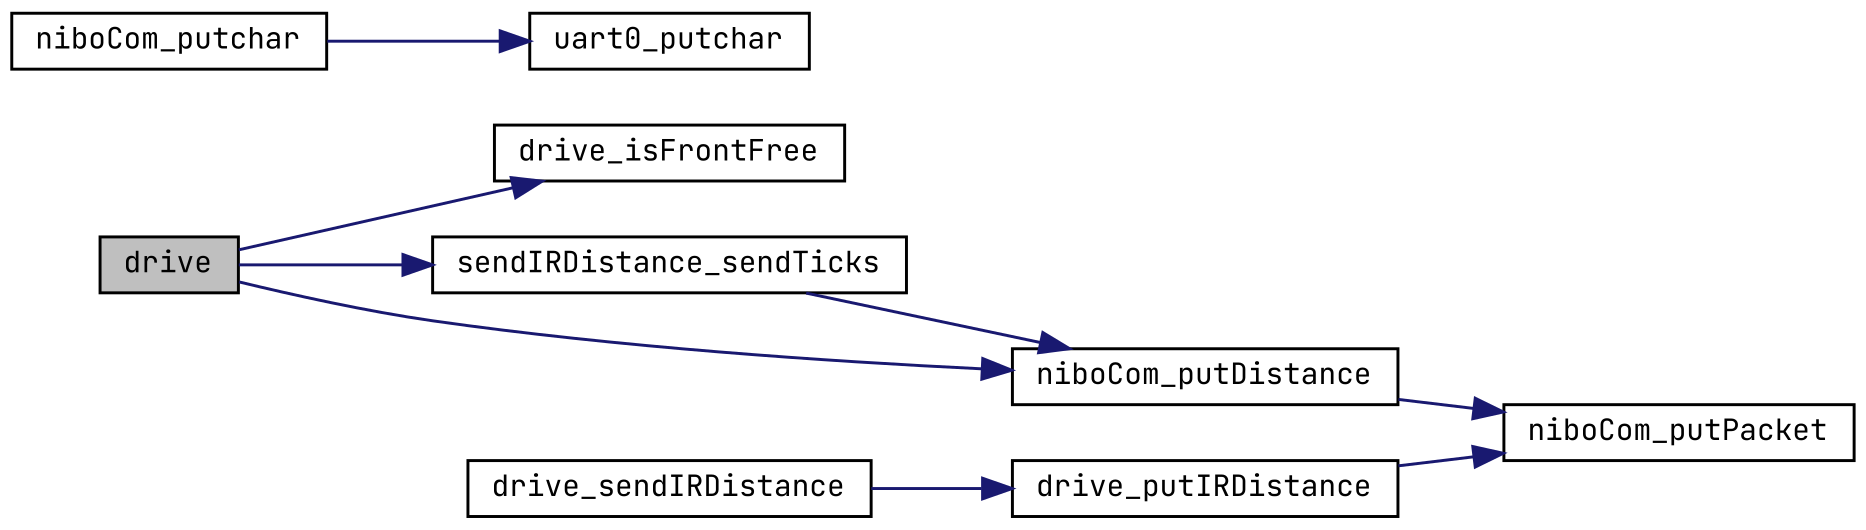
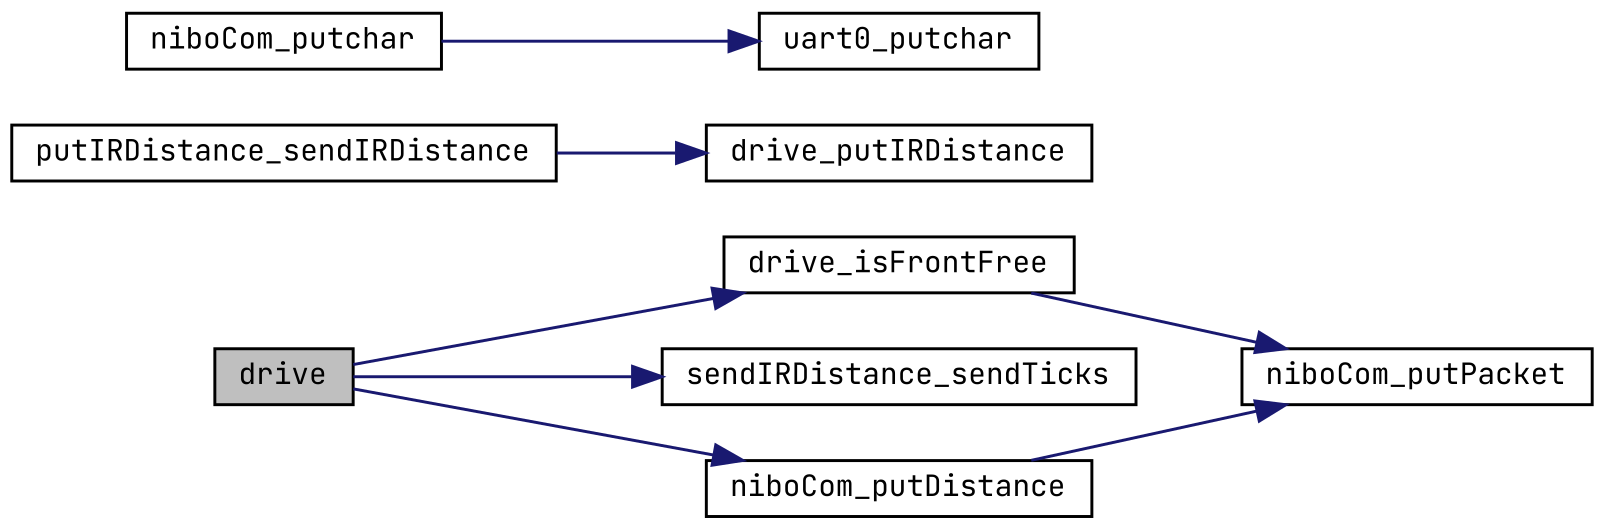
edge "sendIRDistance_sendTicks" -> "niboCom_putDistance": removed
edge "drive_putIRDistance" -> "niboCom_putPacket": now "drive_isFrontFree" -> "niboCom_putPacket"
node "drive_sendIRDistance": label "drive_sendIRDistance" -> "putIRDistance_sendIRDistance"
